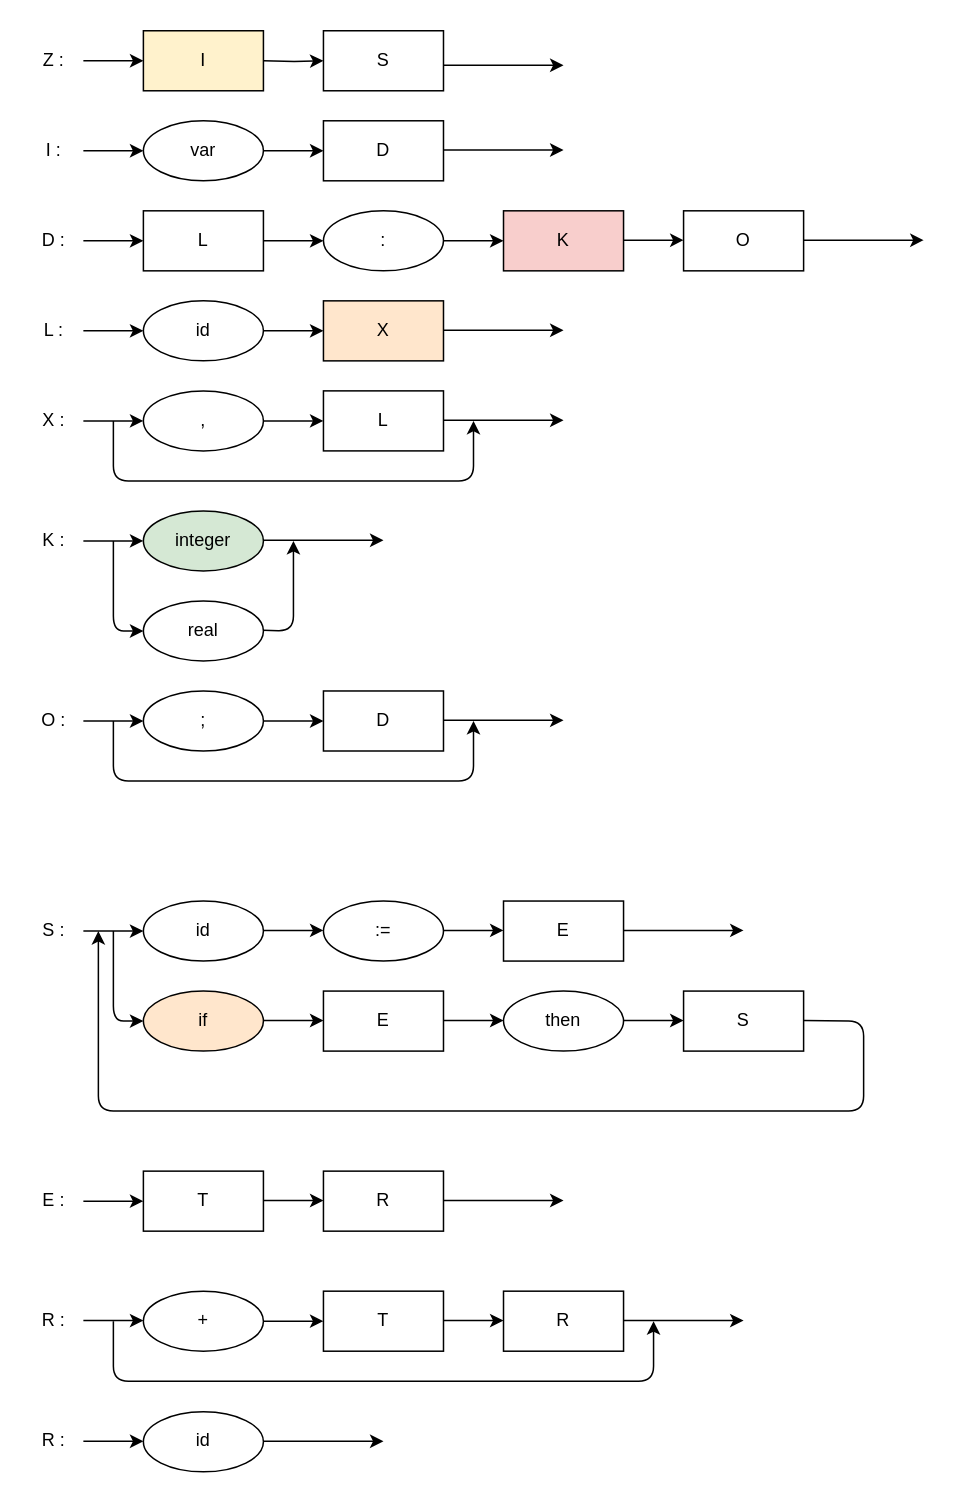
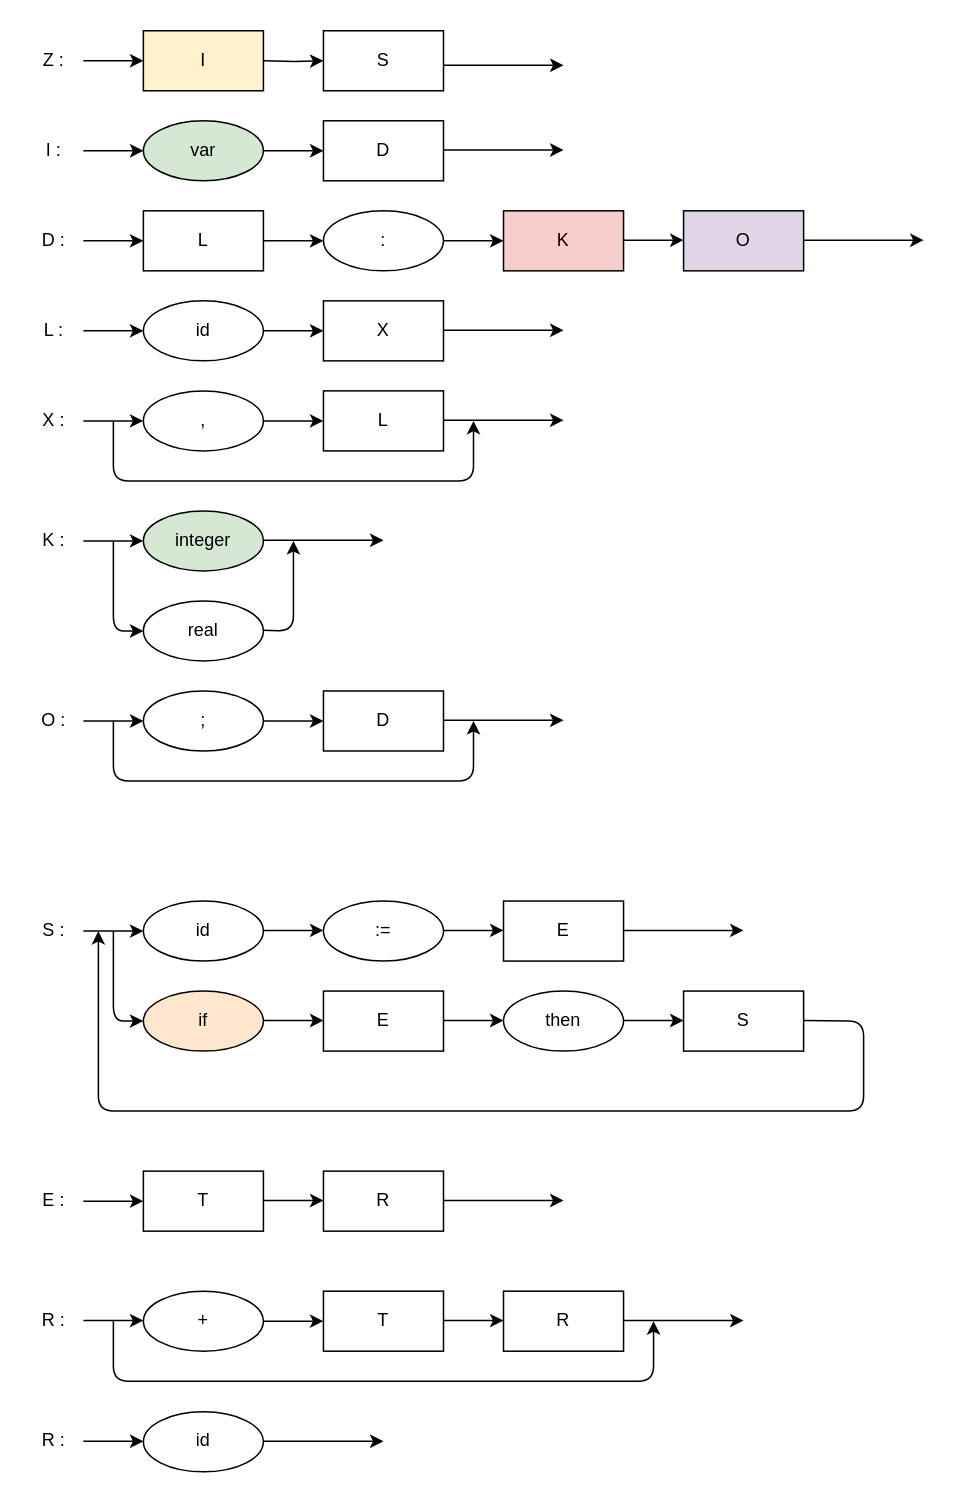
node "var": fillcolor #ffffff -> #d5e8d4
node "O": fillcolor #ffffff -> #e1d5e7
node "X": fillcolor #ffe6cc -> #ffffff
